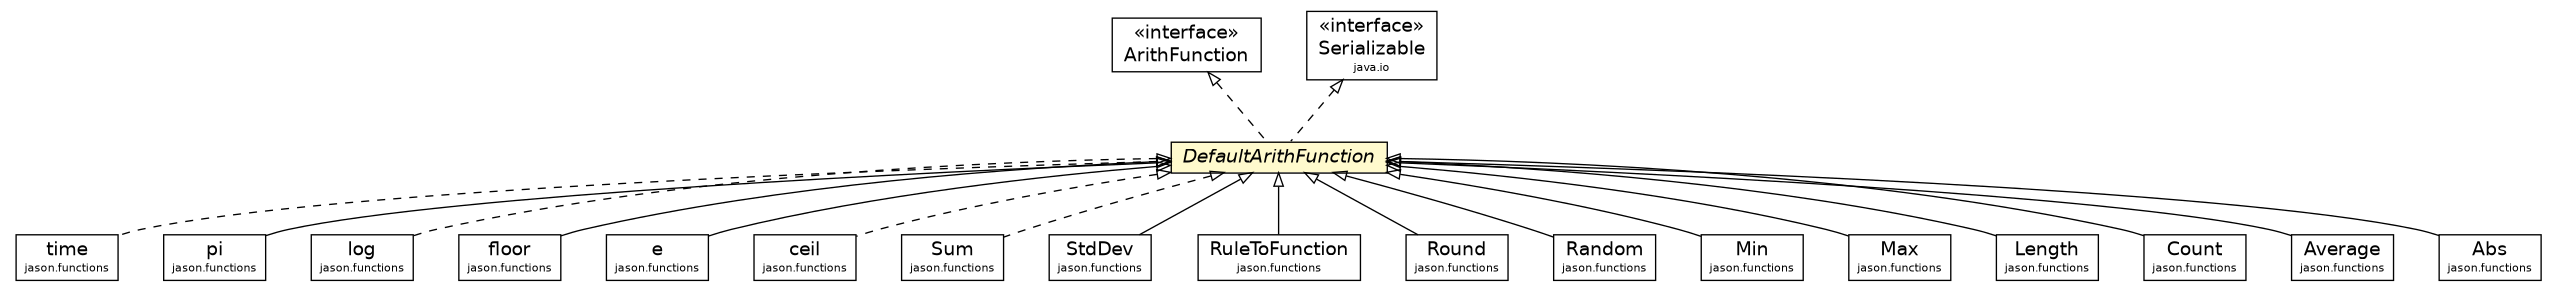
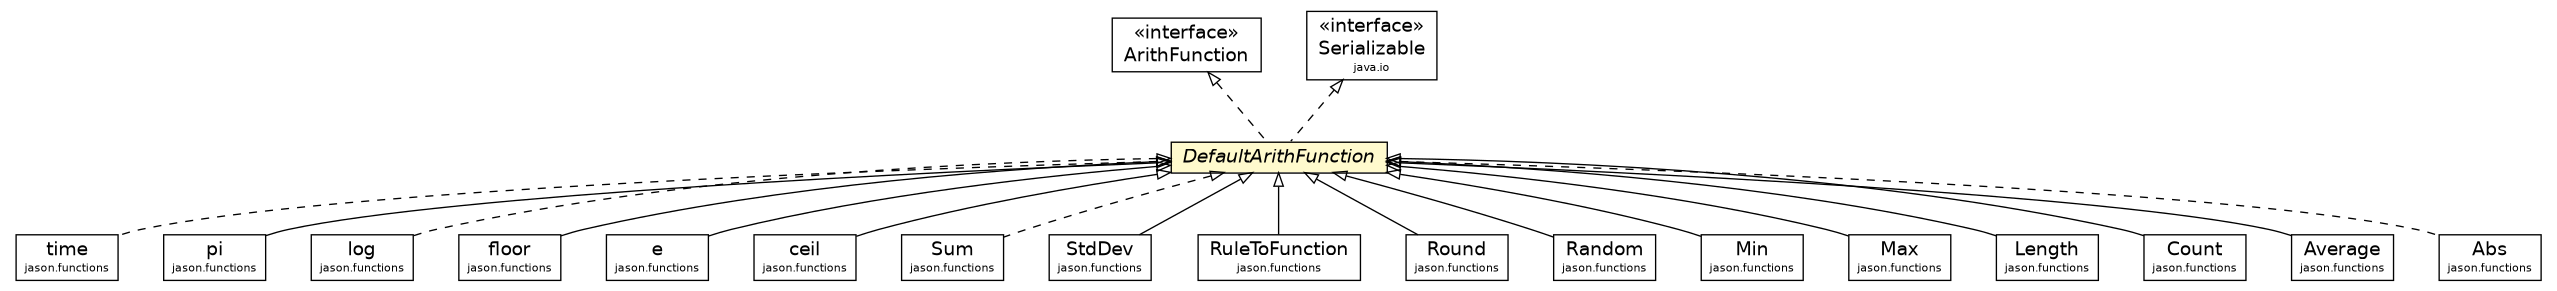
edge "Abs" -> "DefaultArithFunction": style solid -> dashed
edge "ceil" -> "DefaultArithFunction": style dashed -> solid
